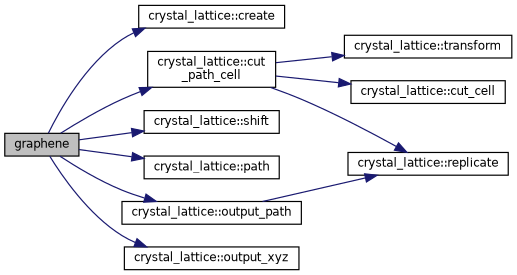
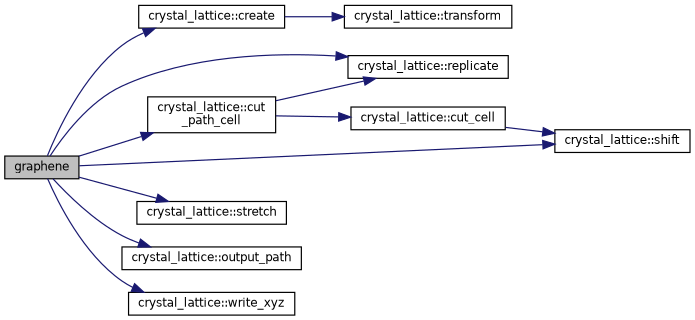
edge "crystal_lattice::cut _path_cell" -> "crystal_lattice::transform": now "crystal_lattice::create" -> "crystal_lattice::transform"
edge "crystal_lattice::cut_cell" -> "crystal_lattice::shift": added
node "crystal_lattice::path": label "crystal_lattice::path" -> "crystal_lattice::stretch"
edge "crystal_lattice::output_path" -> "crystal_lattice::replicate": now "graphene" -> "crystal_lattice::replicate"
node "crystal_lattice::output_xyz": label "crystal_lattice::output_xyz" -> "crystal_lattice::write_xyz"
